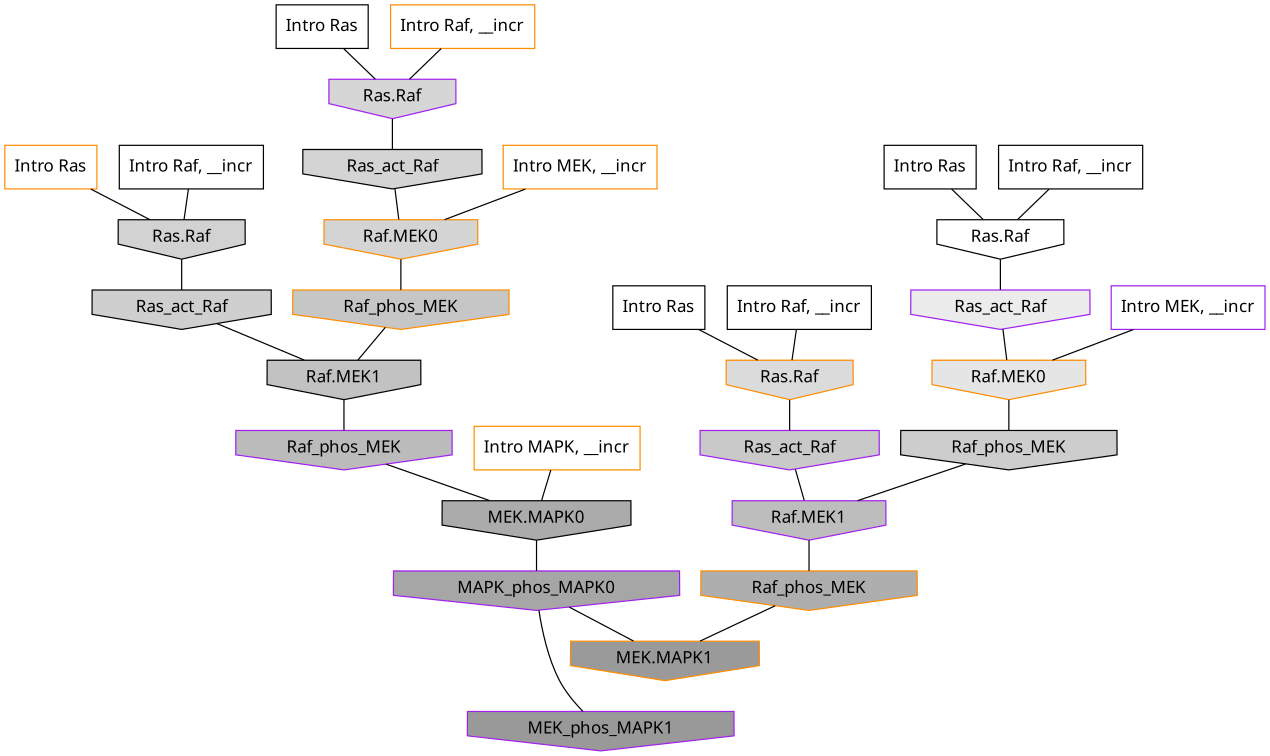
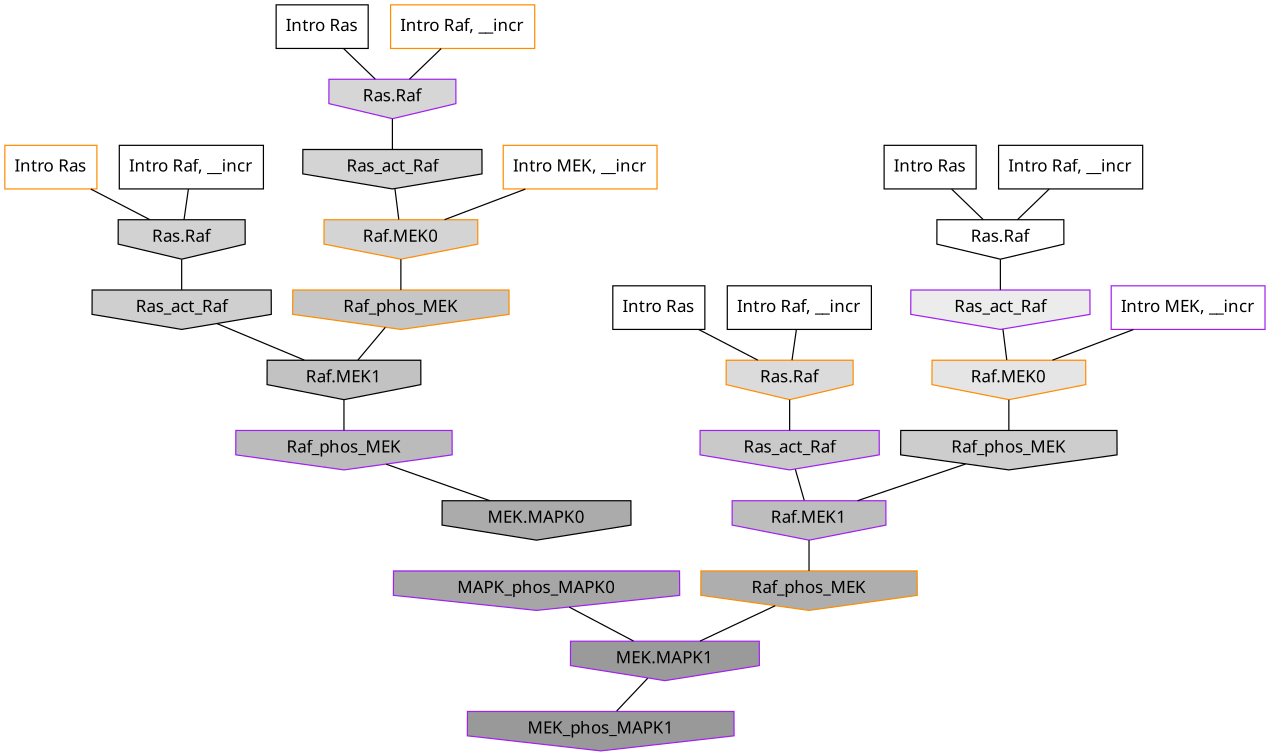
node "Intro MAPK, __incr": removed
edge "MEK.MAPK0" -- "MAPK_phos_MAPK0": removed
node "MEK.MAPK1": color darkorange -> purple
edge "MAPK_phos_MAPK0" -- "MEK_phos_MAPK1": now "MEK.MAPK1" -- "MEK_phos_MAPK1"
